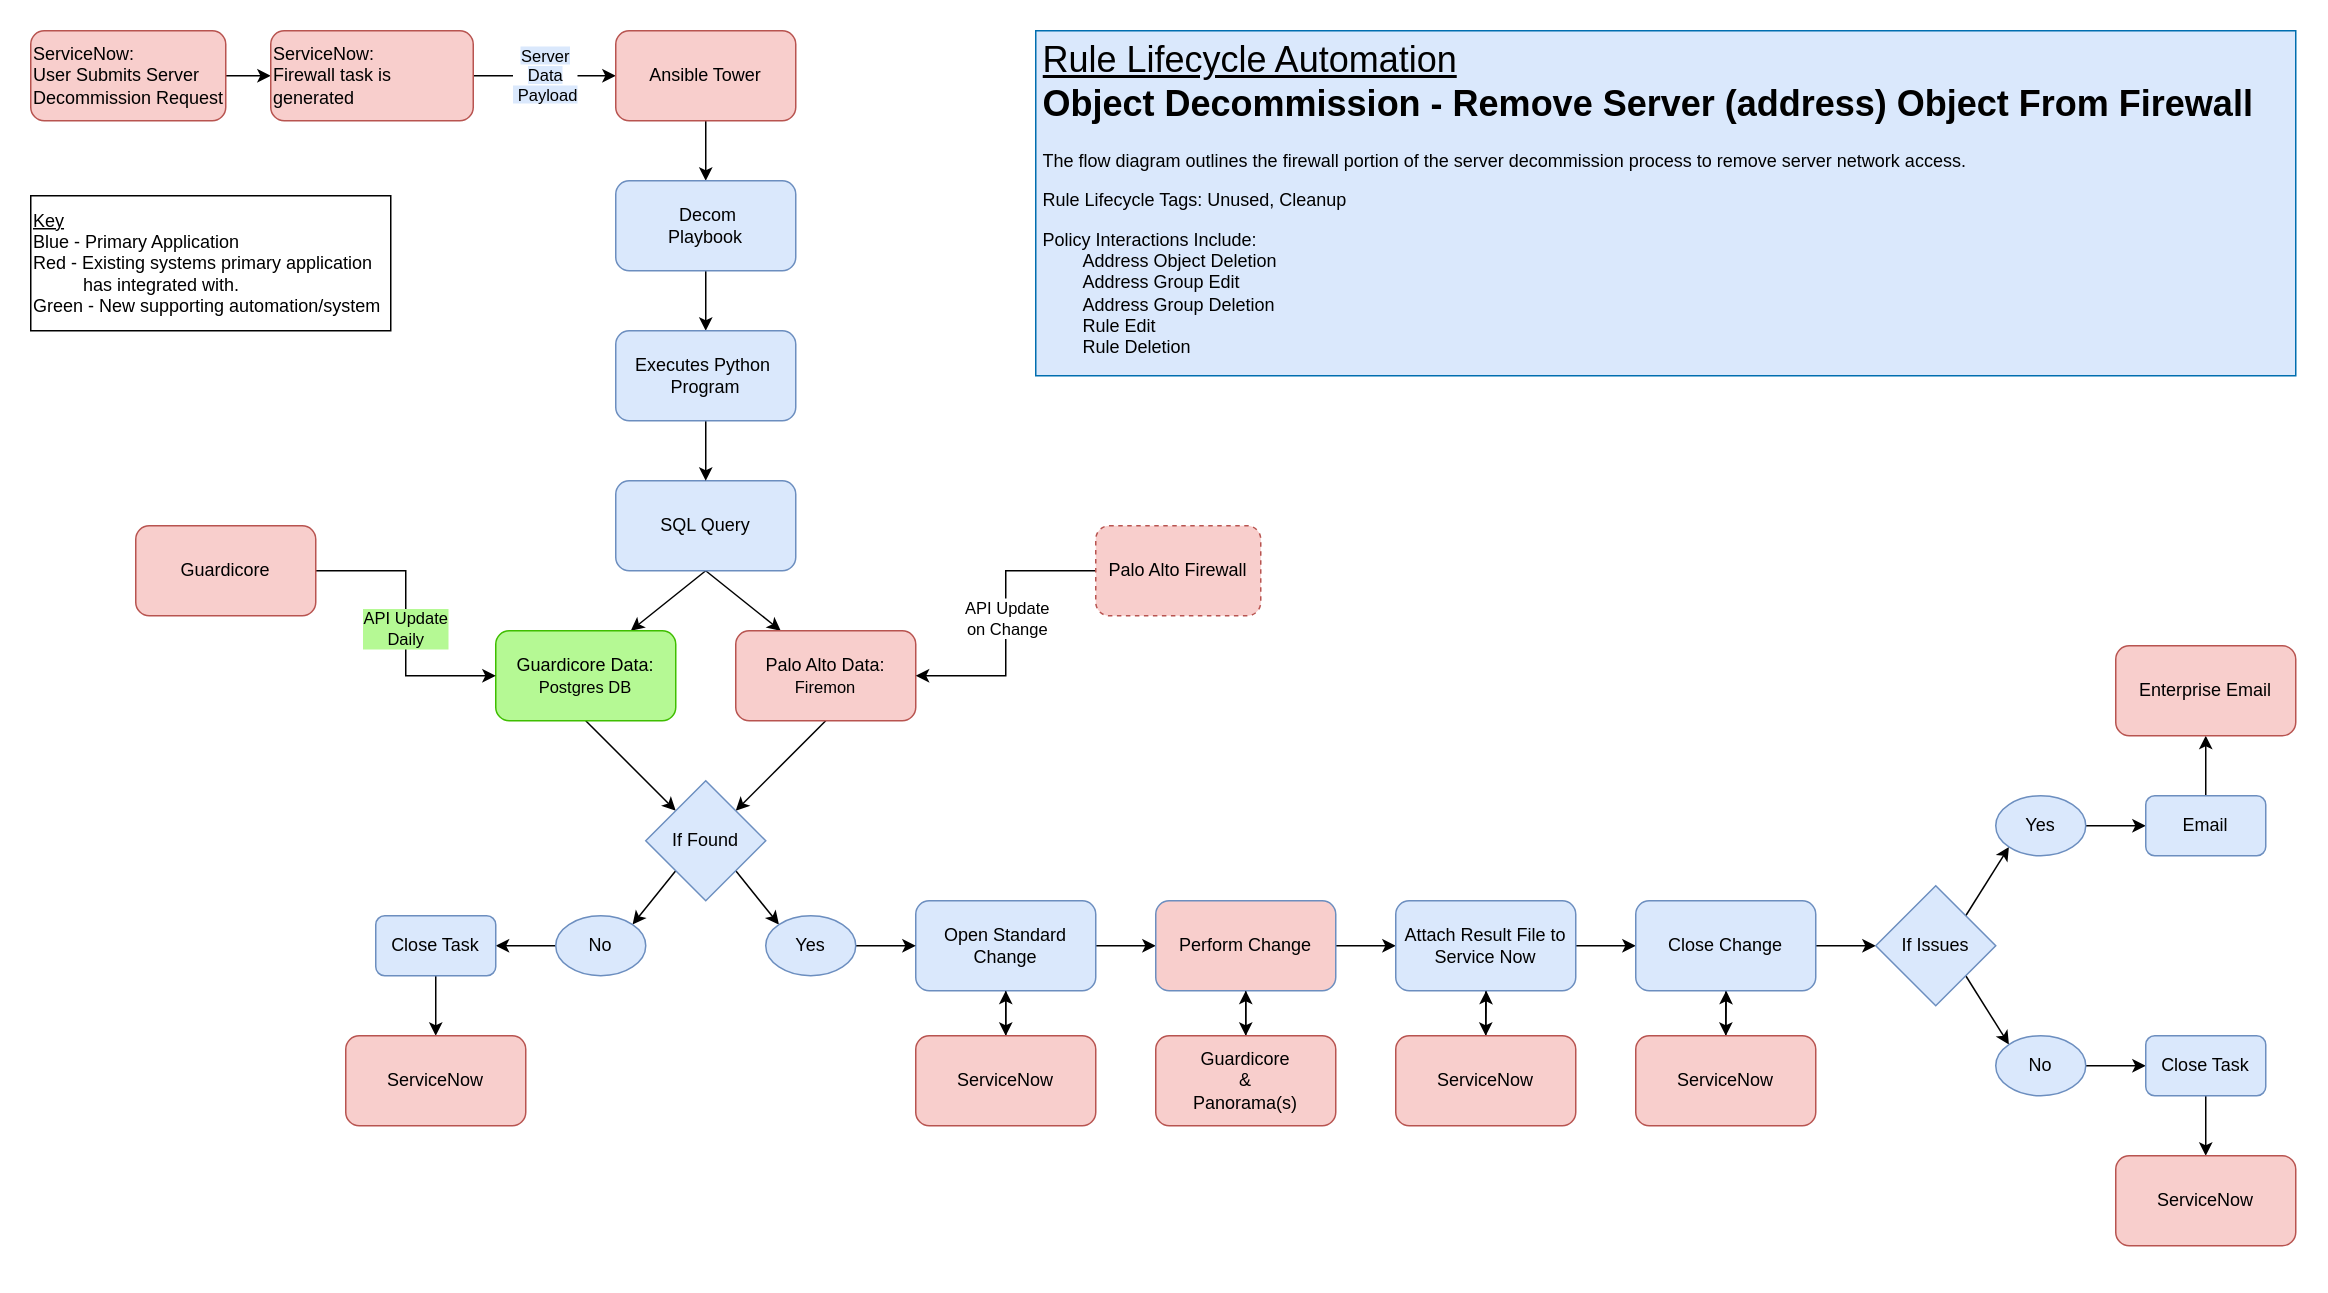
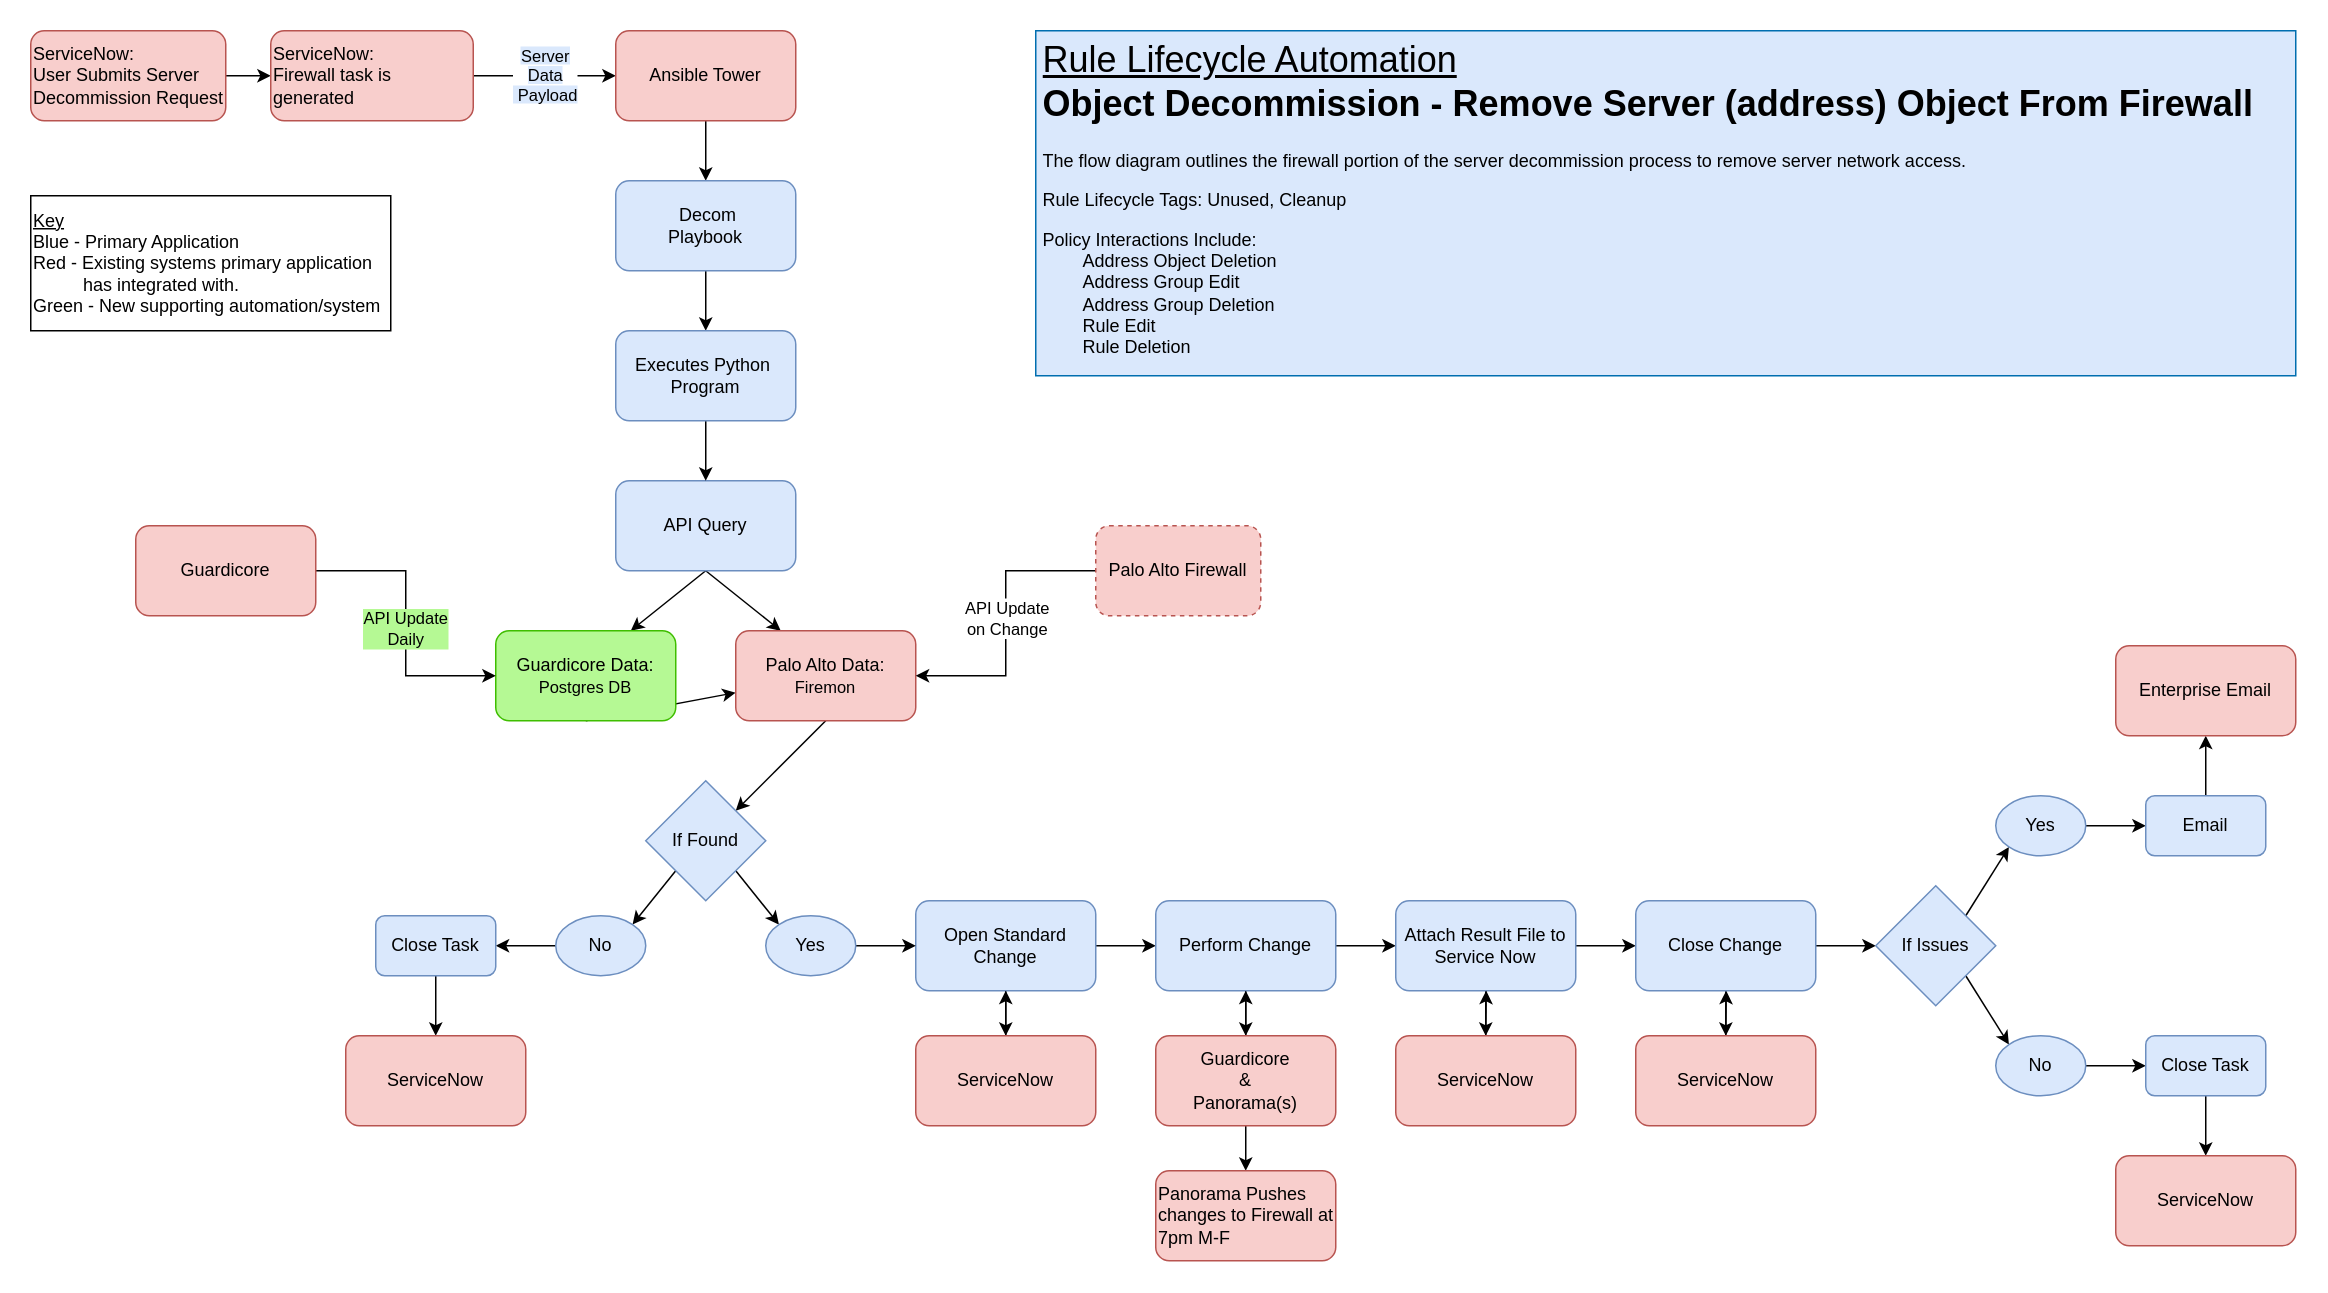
node "SQL Query": label "SQL Query" -> "API Query"
edge "Guardicore Data: Postgres DB" -> "If Found": now "Guardicore Data: Postgres DB" -> "Palo Alto Data: Firemon"
node "Perform Change": fillcolor #f8cecc -> #dae8fc
edge "Guardicore & Panorama(s)" -> "Panorama Pushes changes to Firewall at 7pm M-F": added
node "Panorama Pushes changes to Firewall at 7pm M-F": added
